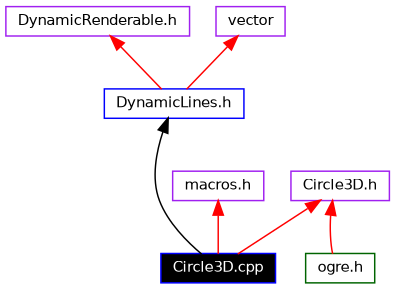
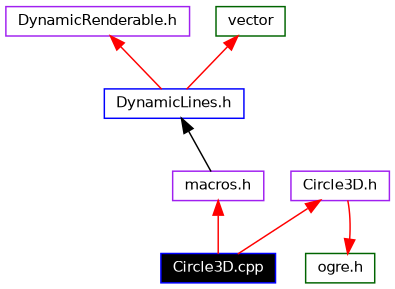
node "vector": color purple -> darkgreen
edge "Circle3D.cpp" -> "DynamicLines.h": now "macros.h" -> "DynamicLines.h"
edge "ogre.h" -> "Circle3D.h": reversed
